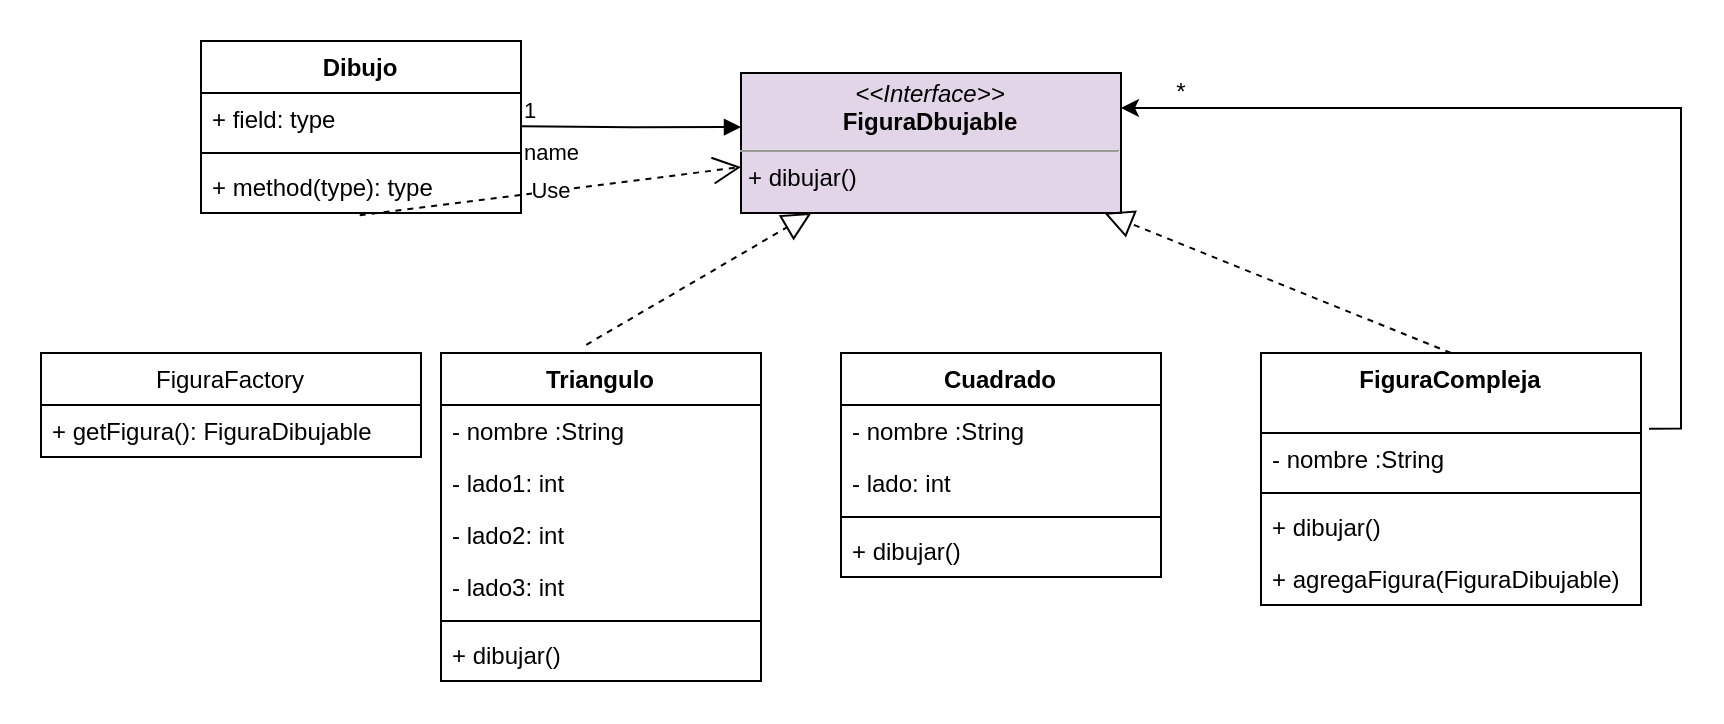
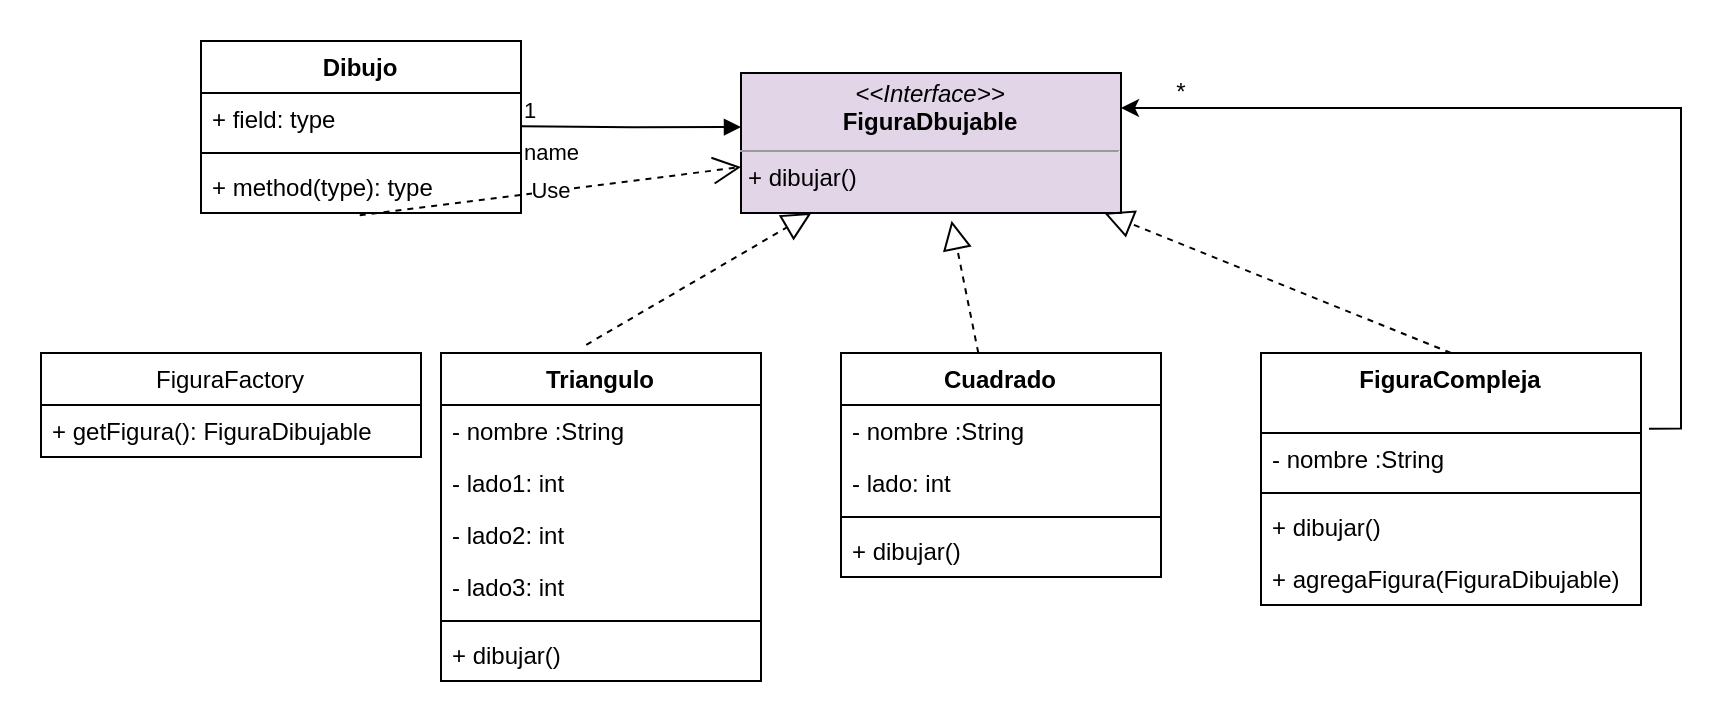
edge "Cuadrado" -> "<<Interface>> FiguraDbujable + dibujar()": added
